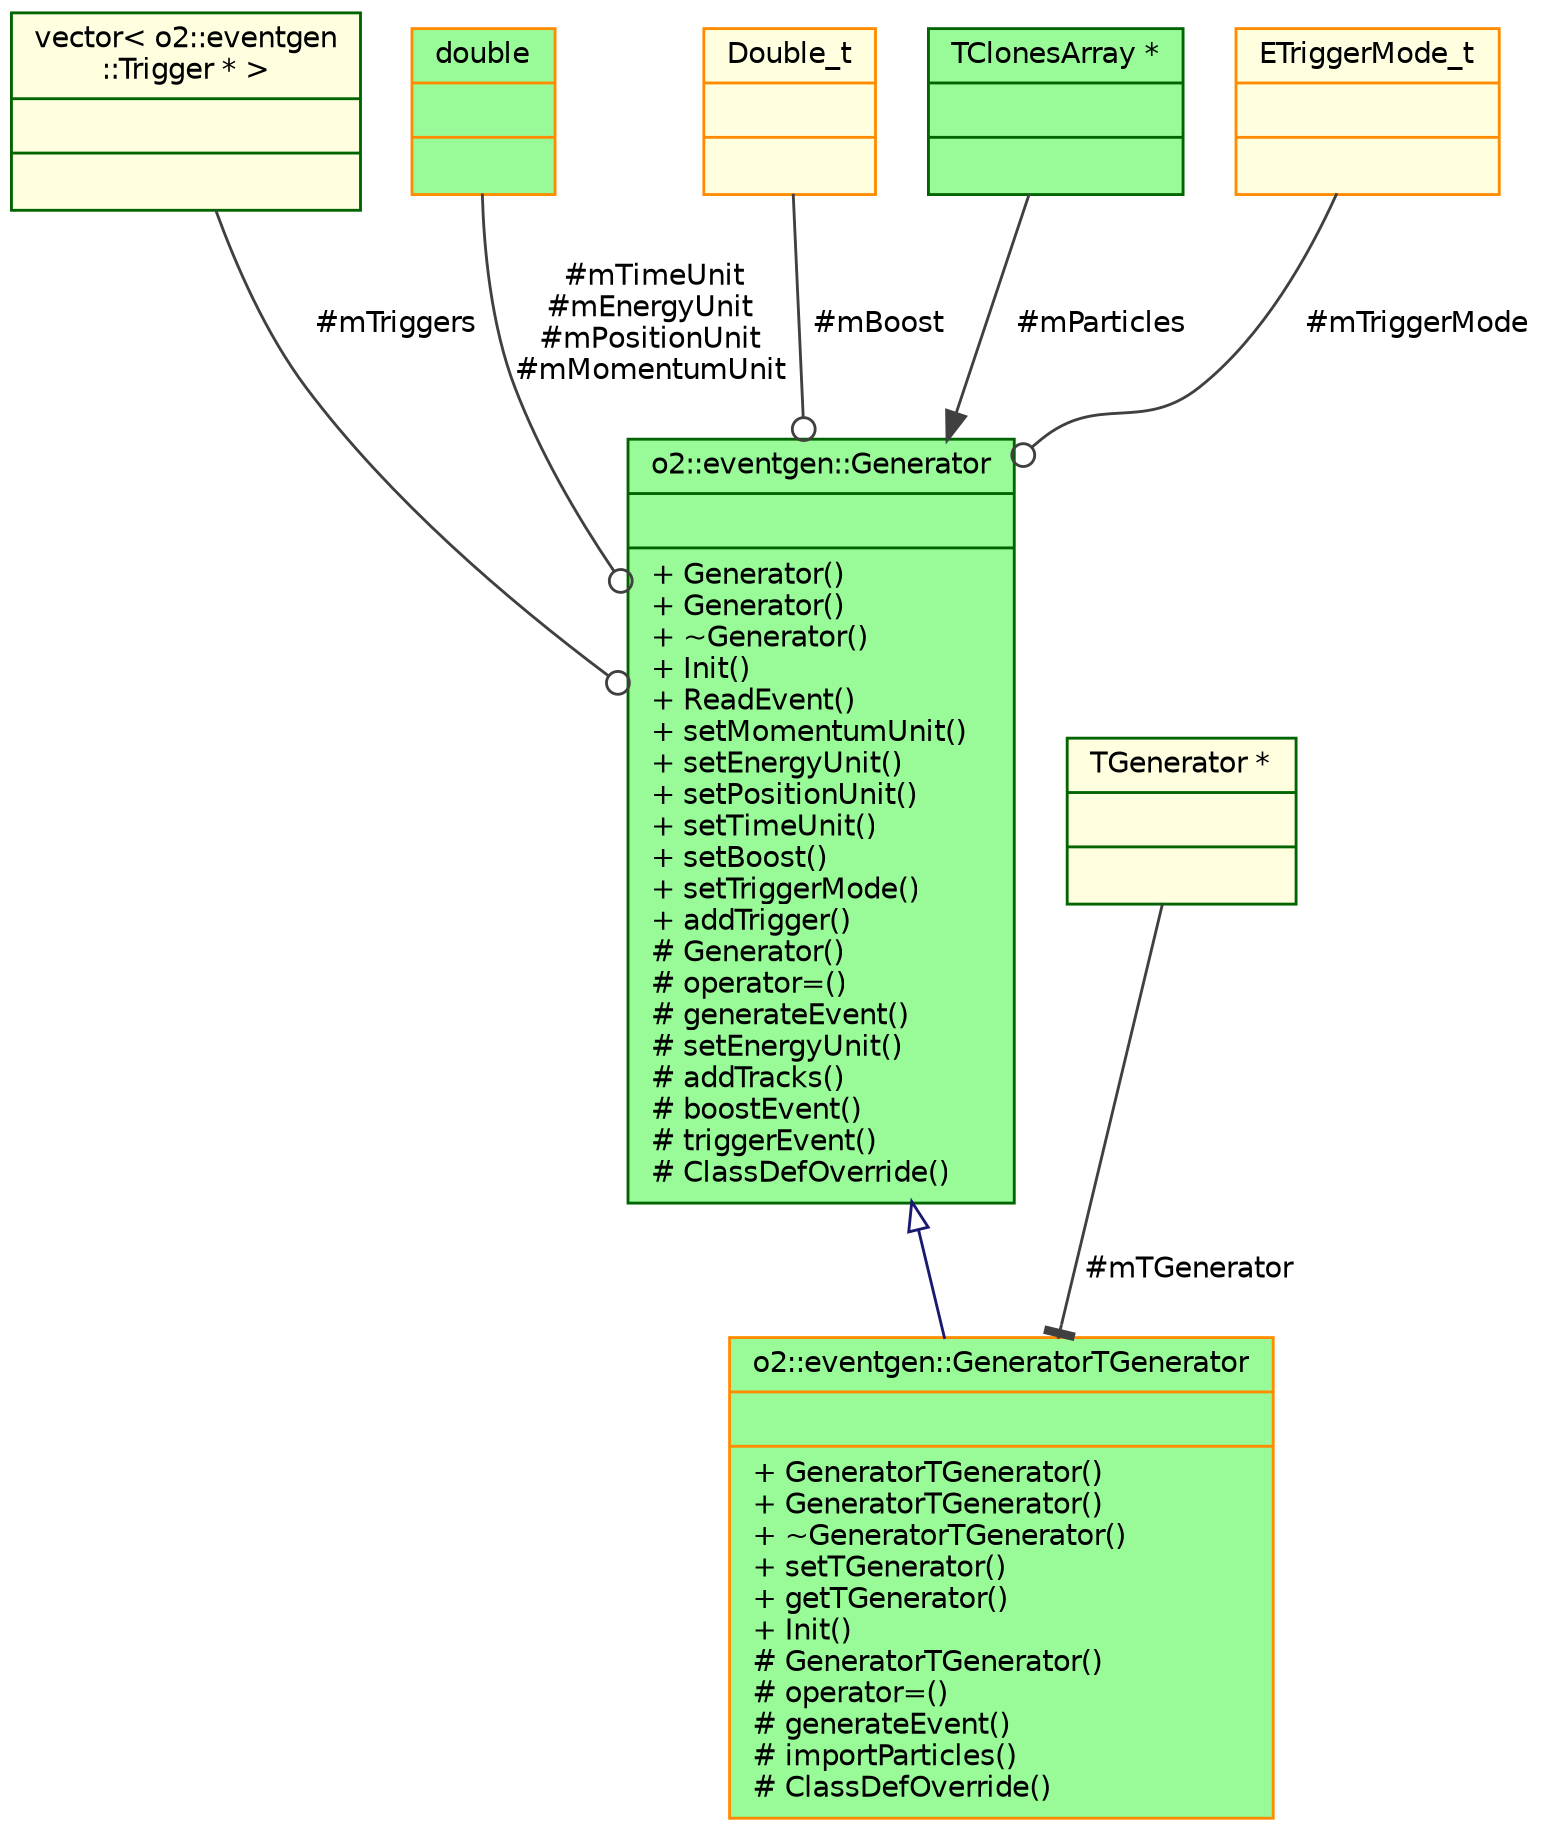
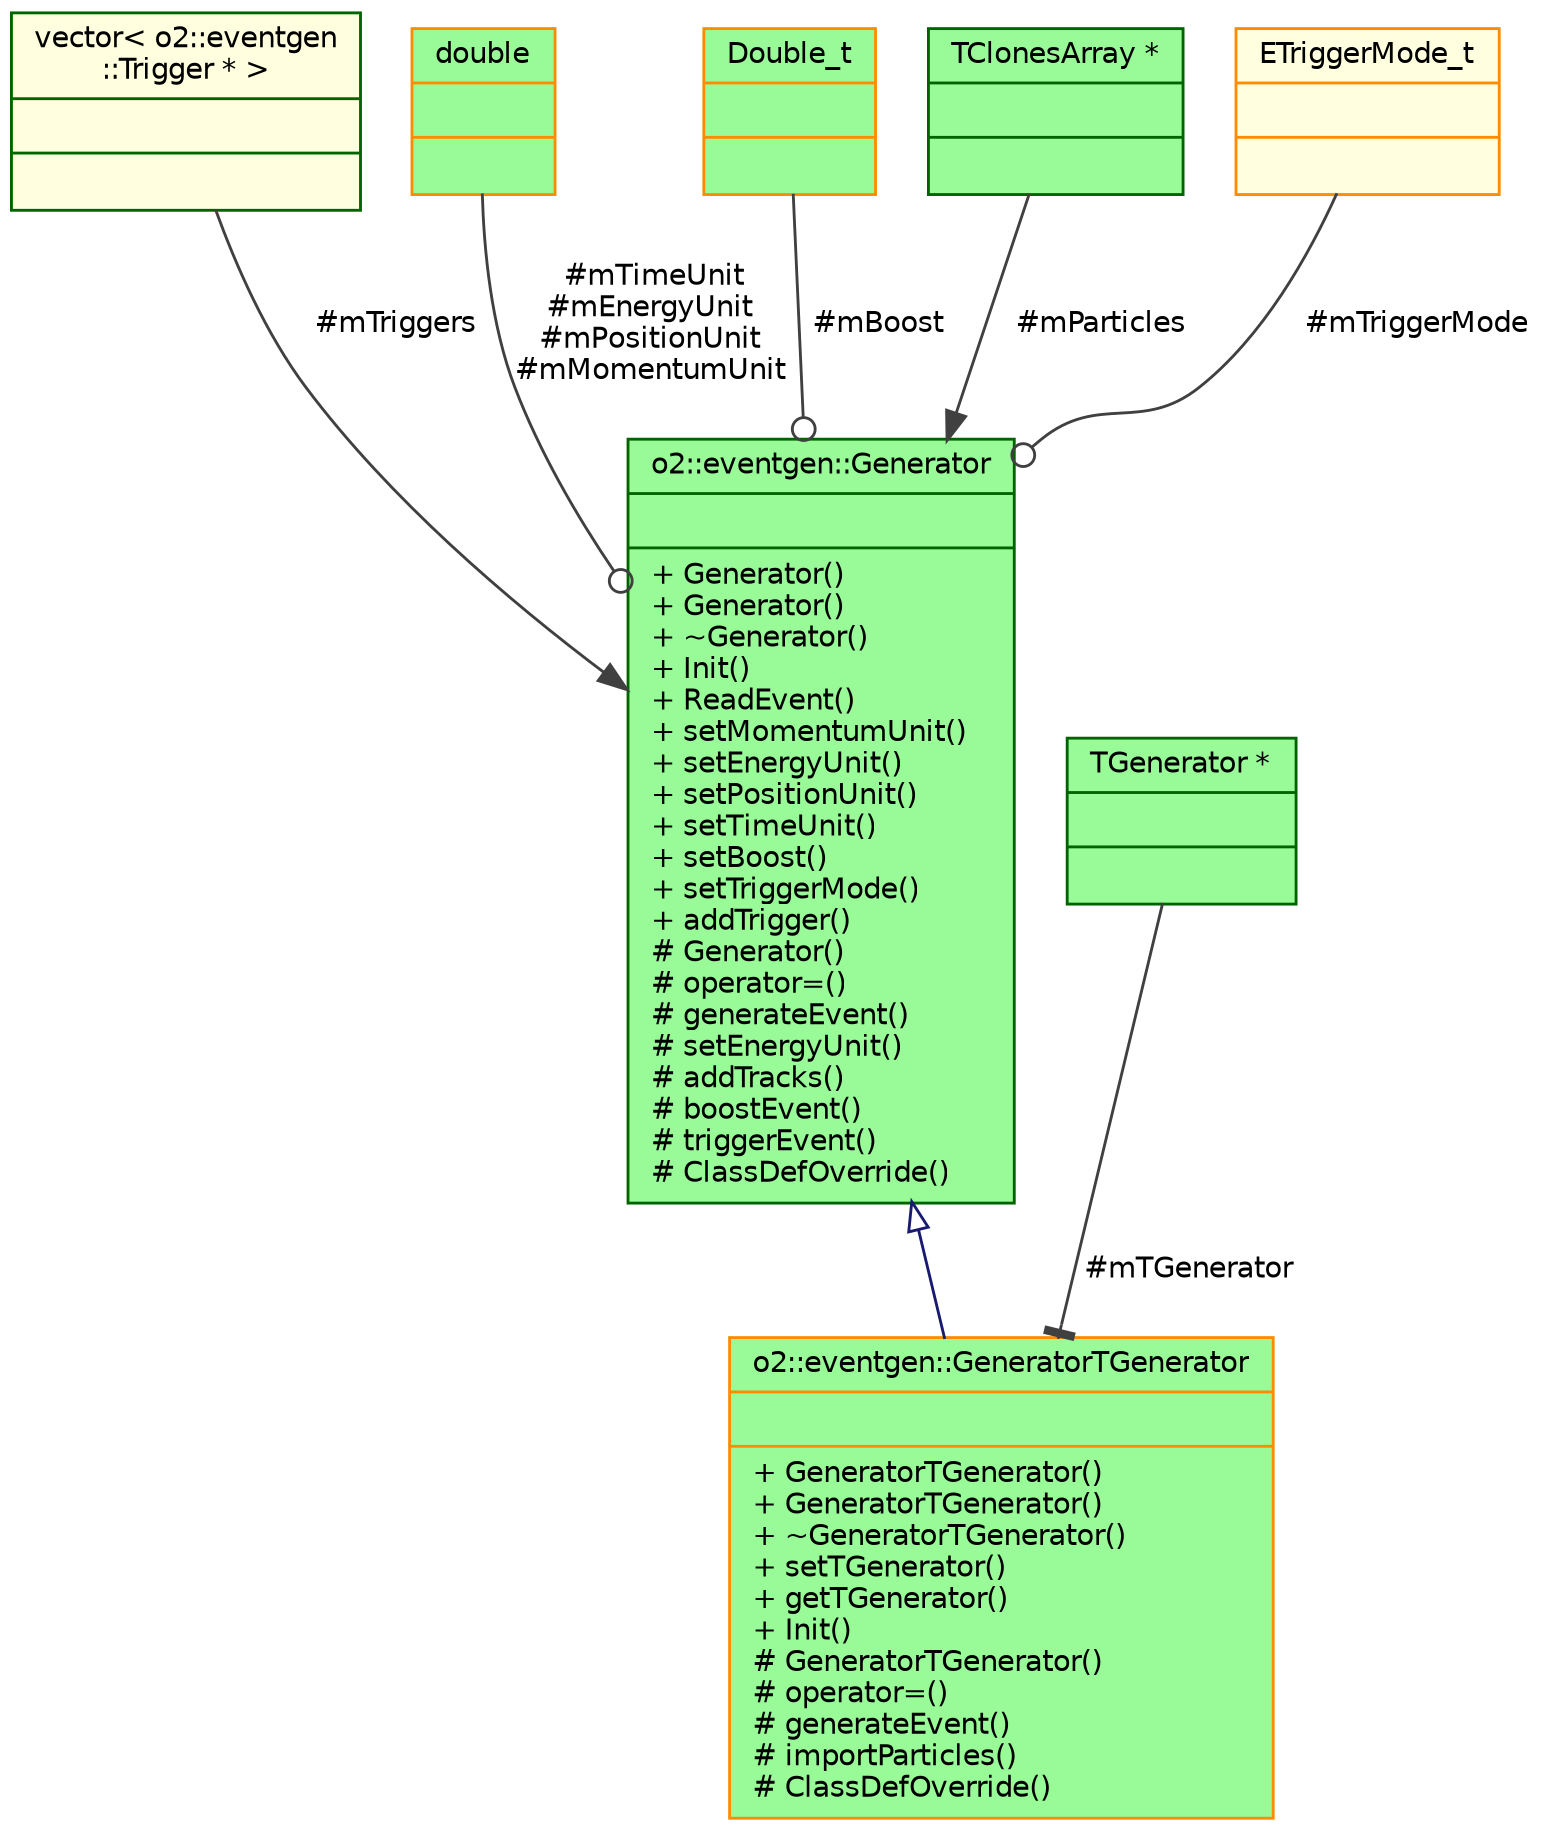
node "Double_t": fillcolor lightyellow -> palegreen
edge "vector< o2::eventgen" -> "o2::eventgen::Generator": arrowhead odot -> normal
node "TGenerator *": fillcolor lightyellow -> palegreen
